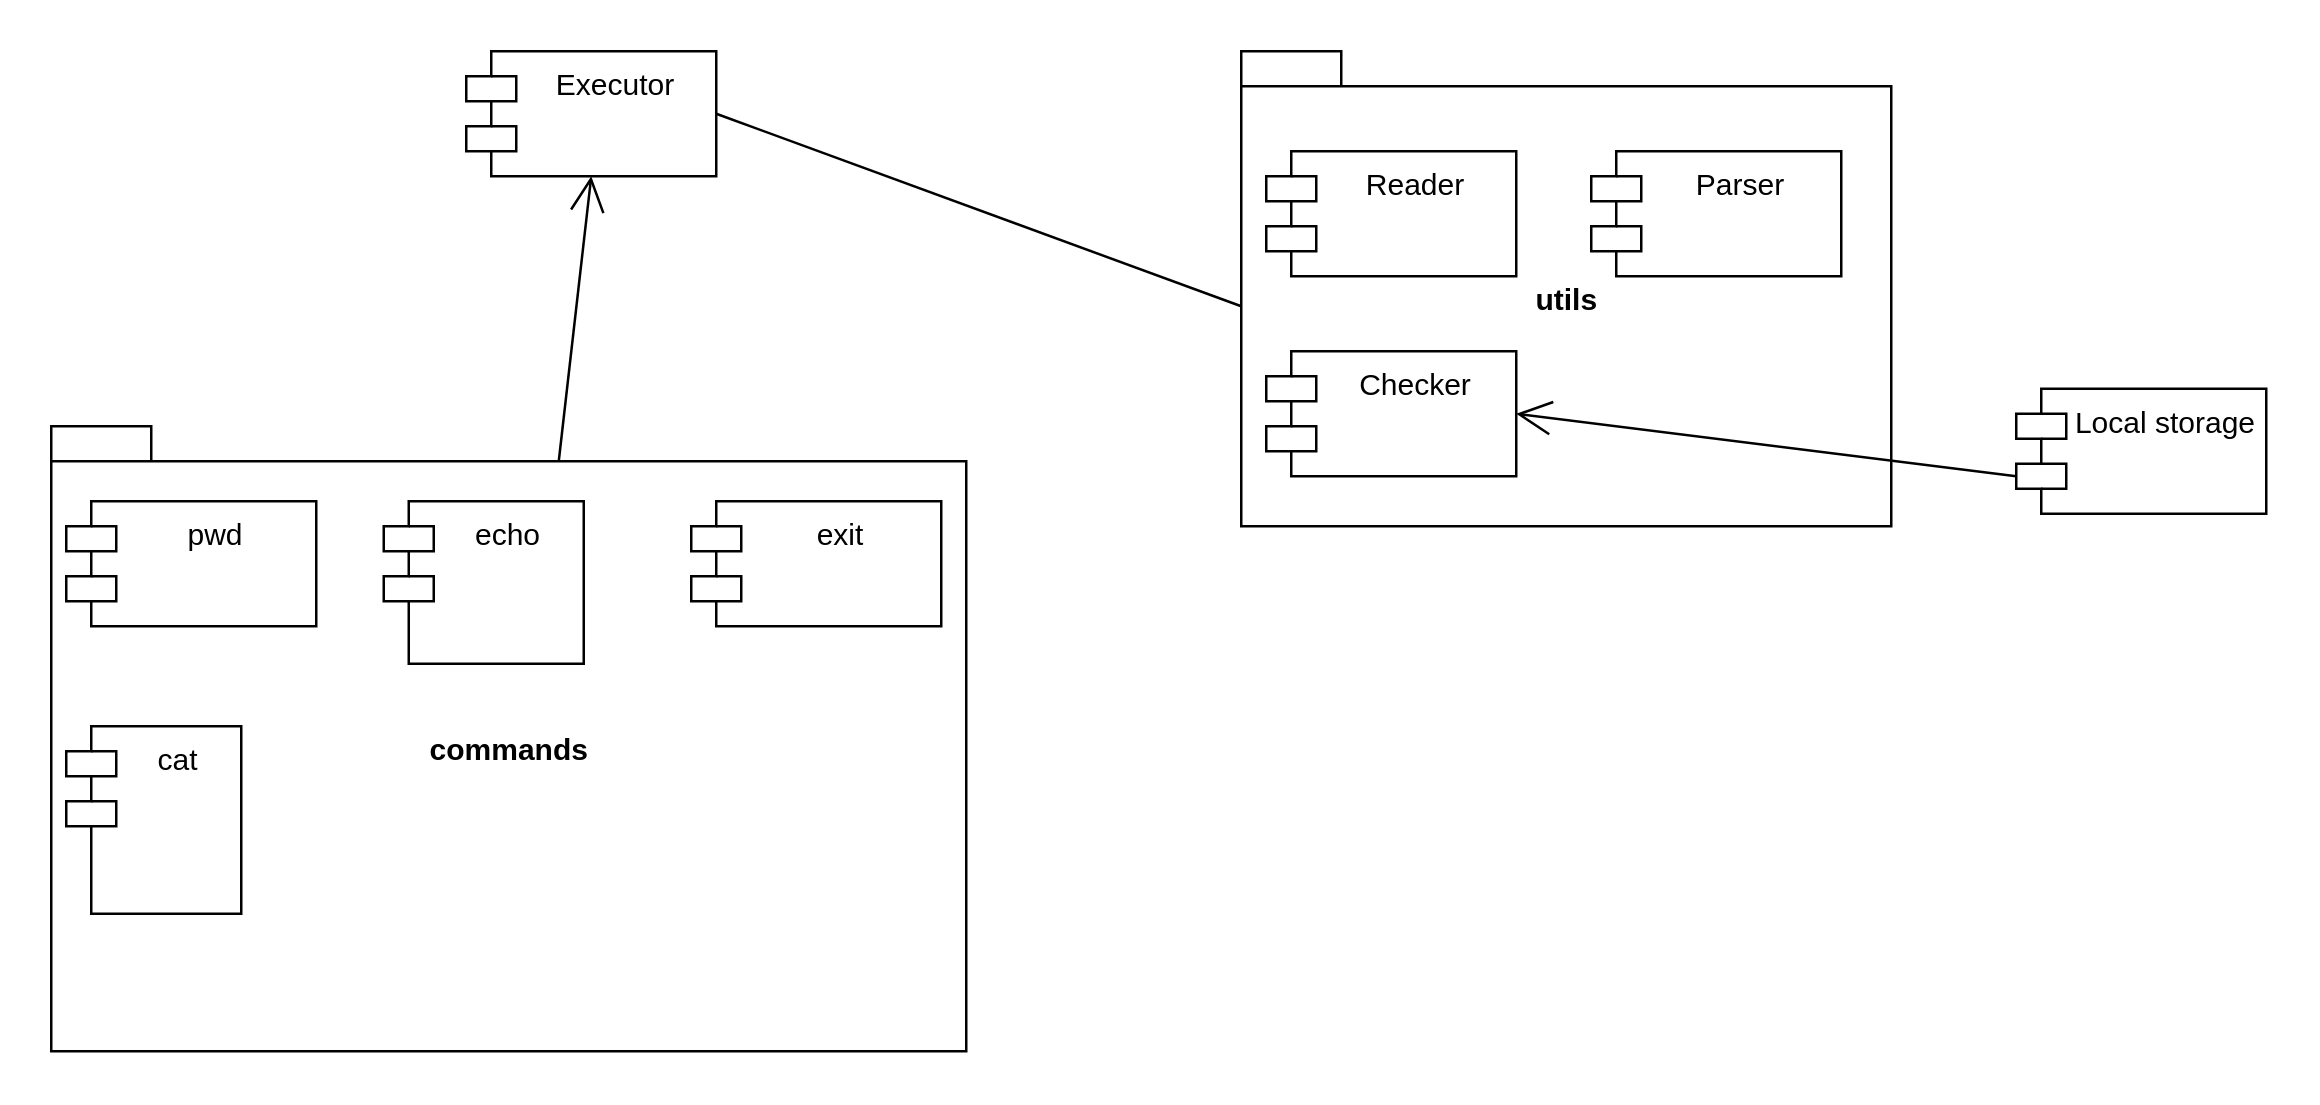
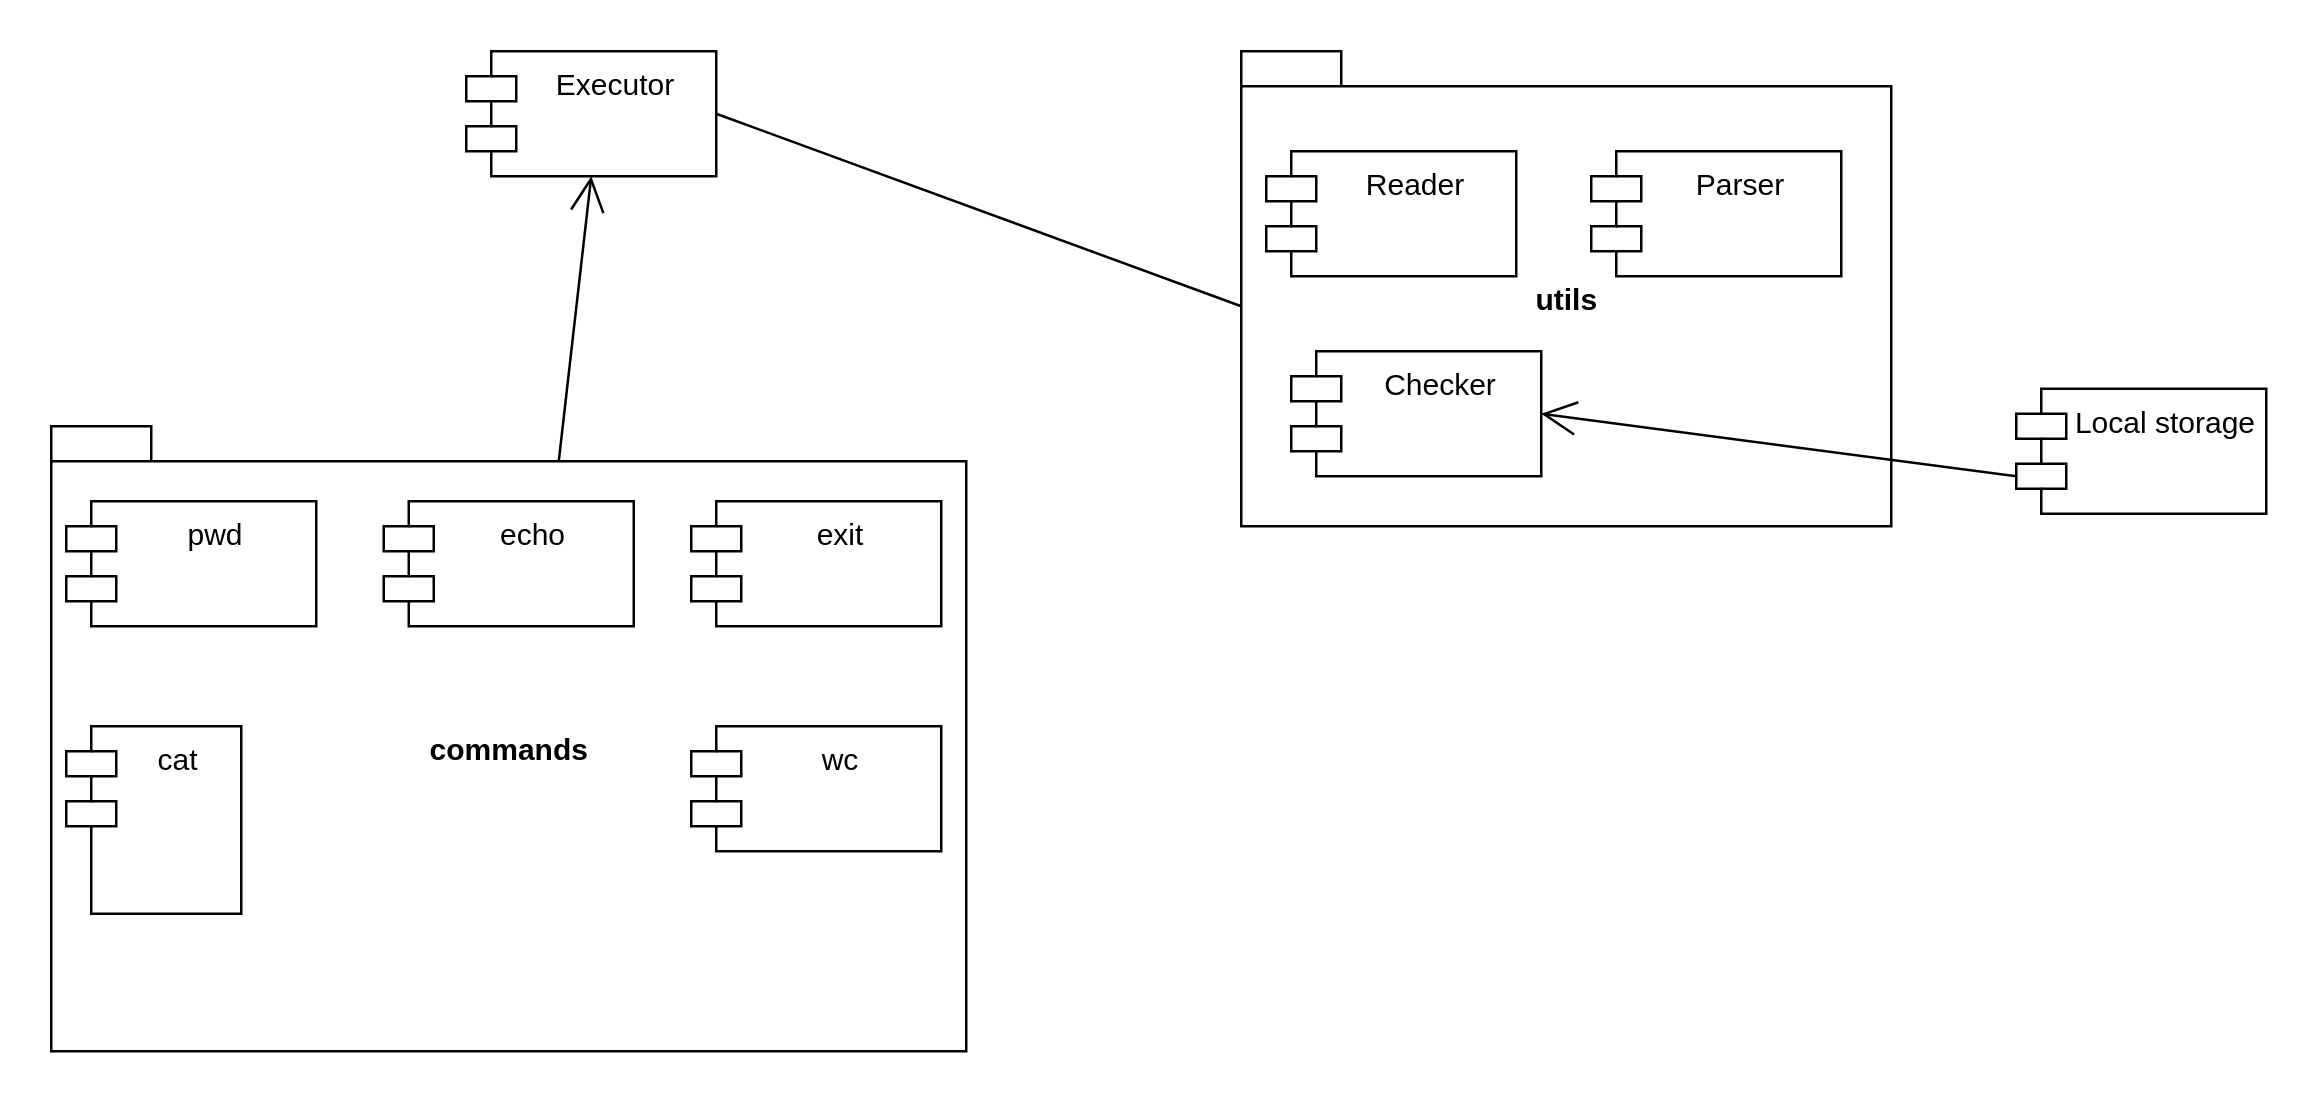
node "Checker": moved (1391, 414) -> (1416, 414)
node "echo": size 200x163 -> 250x125
node "wc": added
